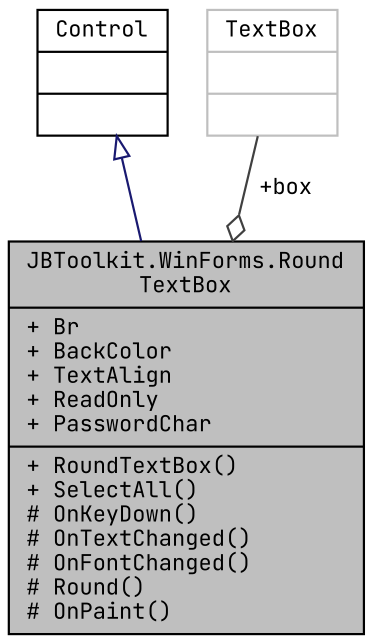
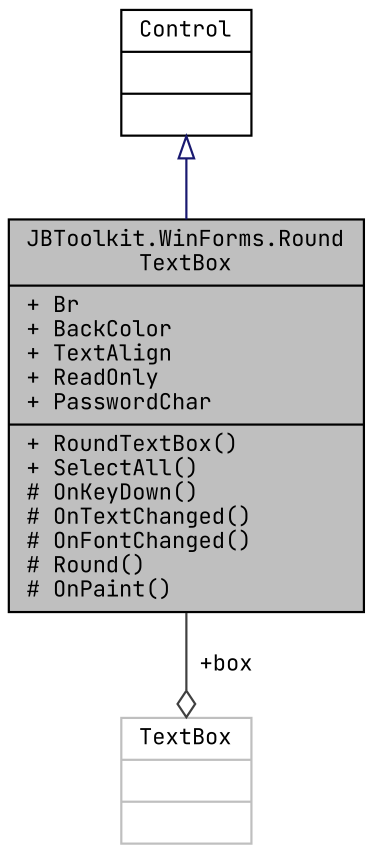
edge "TextBox" -> "JBToolkit.WinForms.Round": reversed
